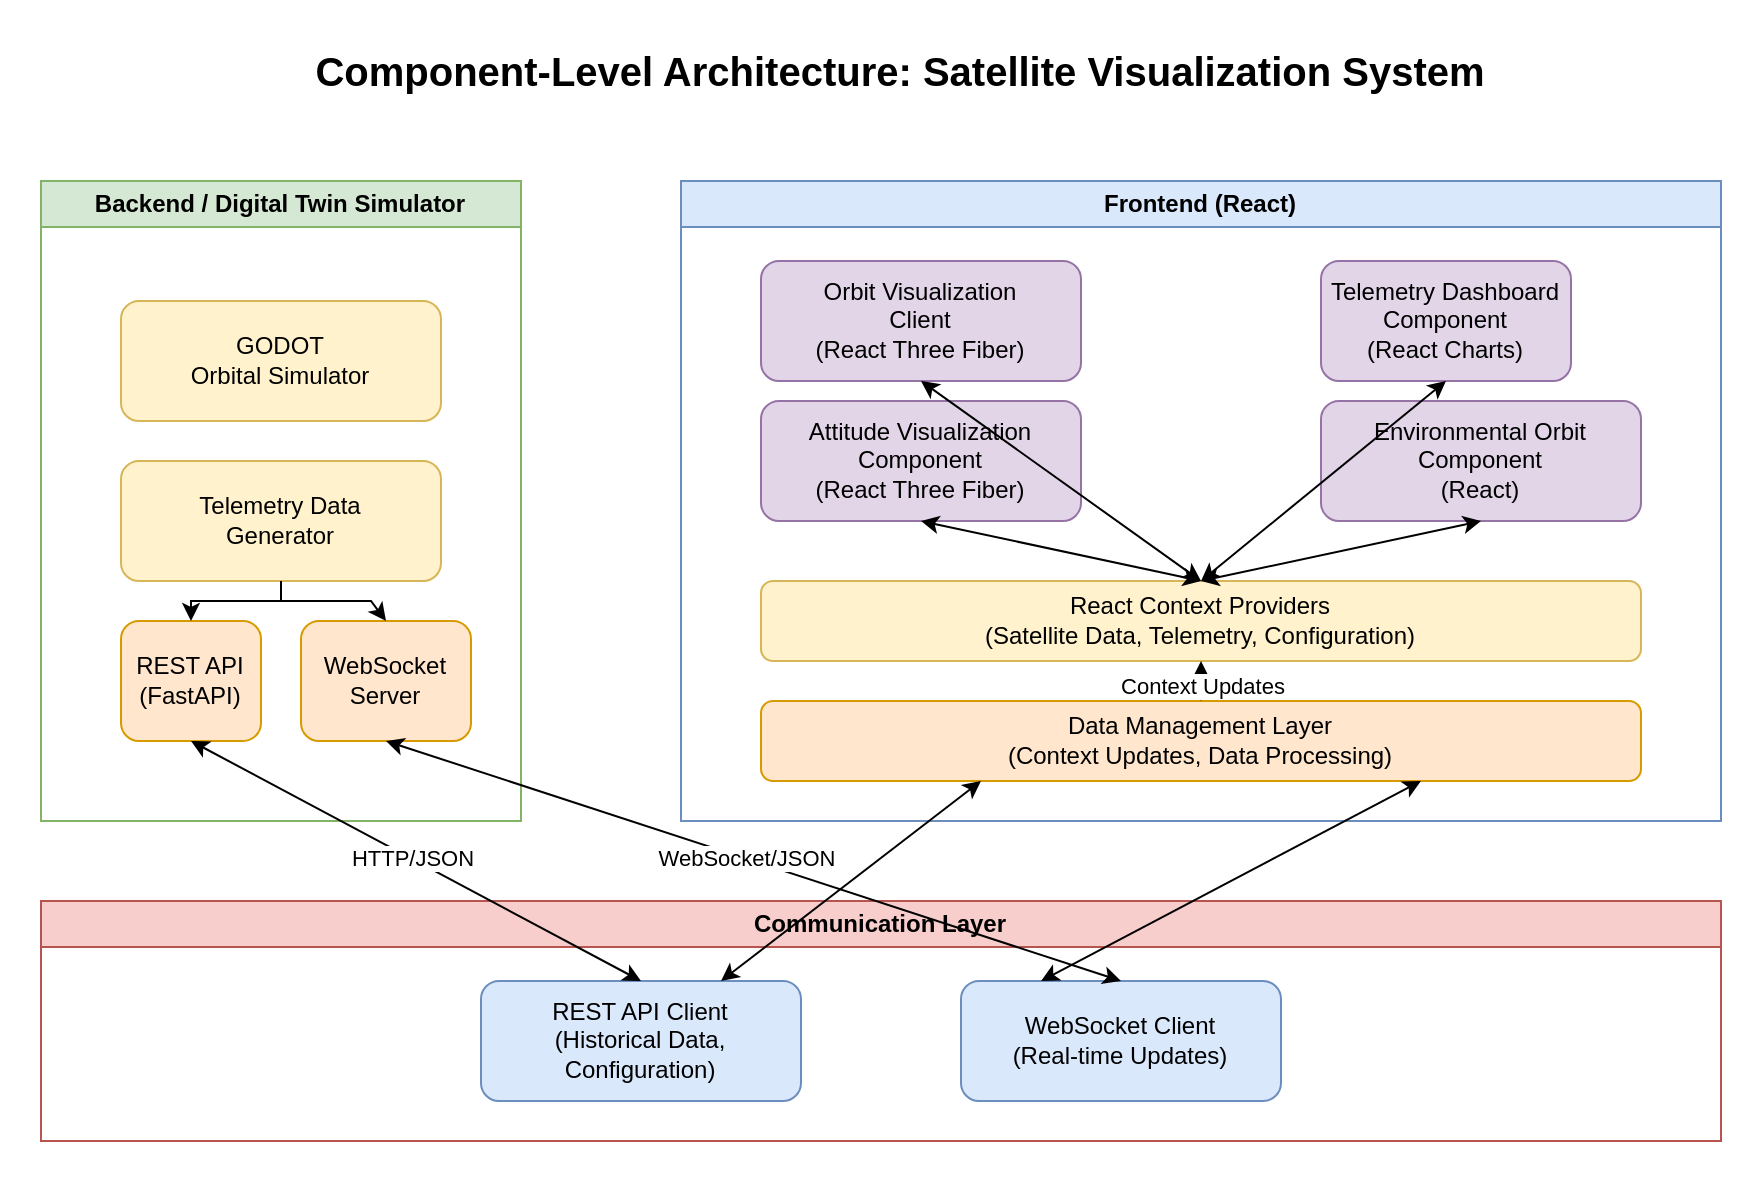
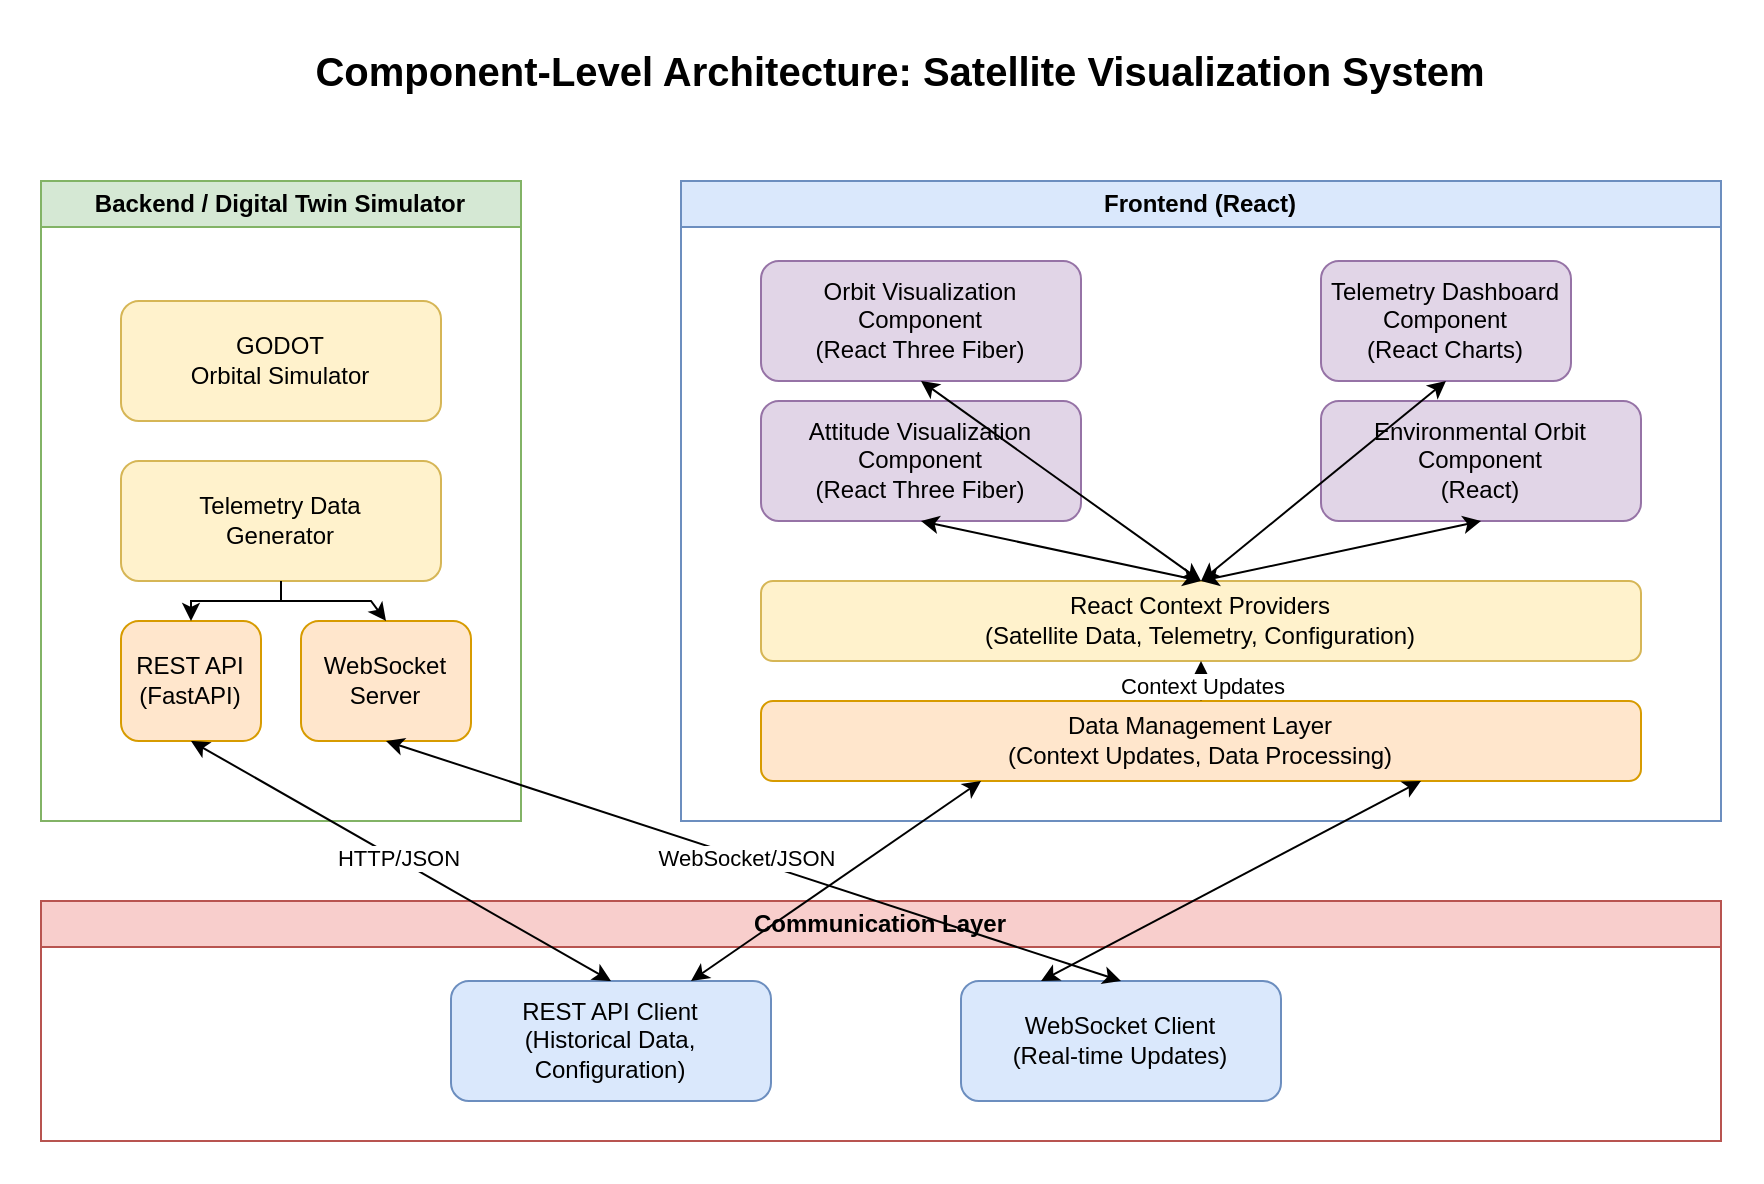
node "Orbit Visualization Client (React Three Fiber)": label "Orbit Visualization Client (React Three Fiber)" -> "Orbit Visualization Component (React Three Fiber)"
node "REST API Client (Historical Data, Configuration)": moved (641, 1041) -> (611, 1041)
